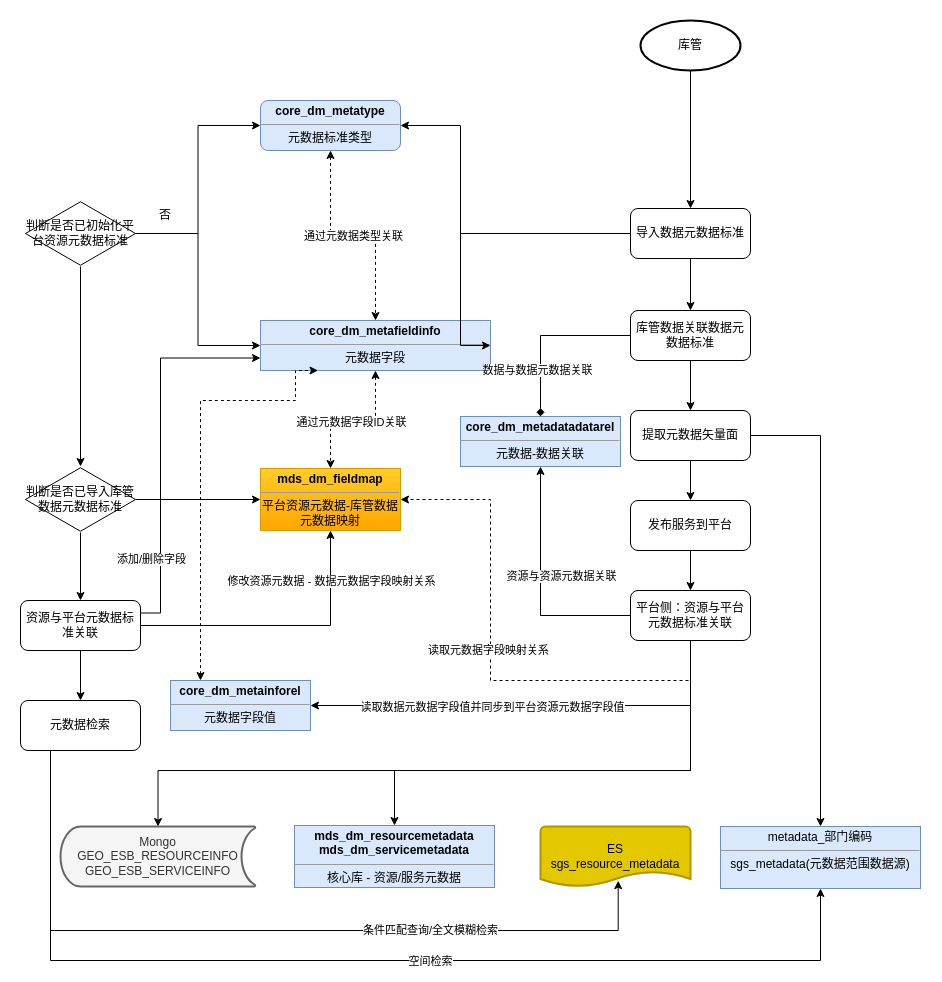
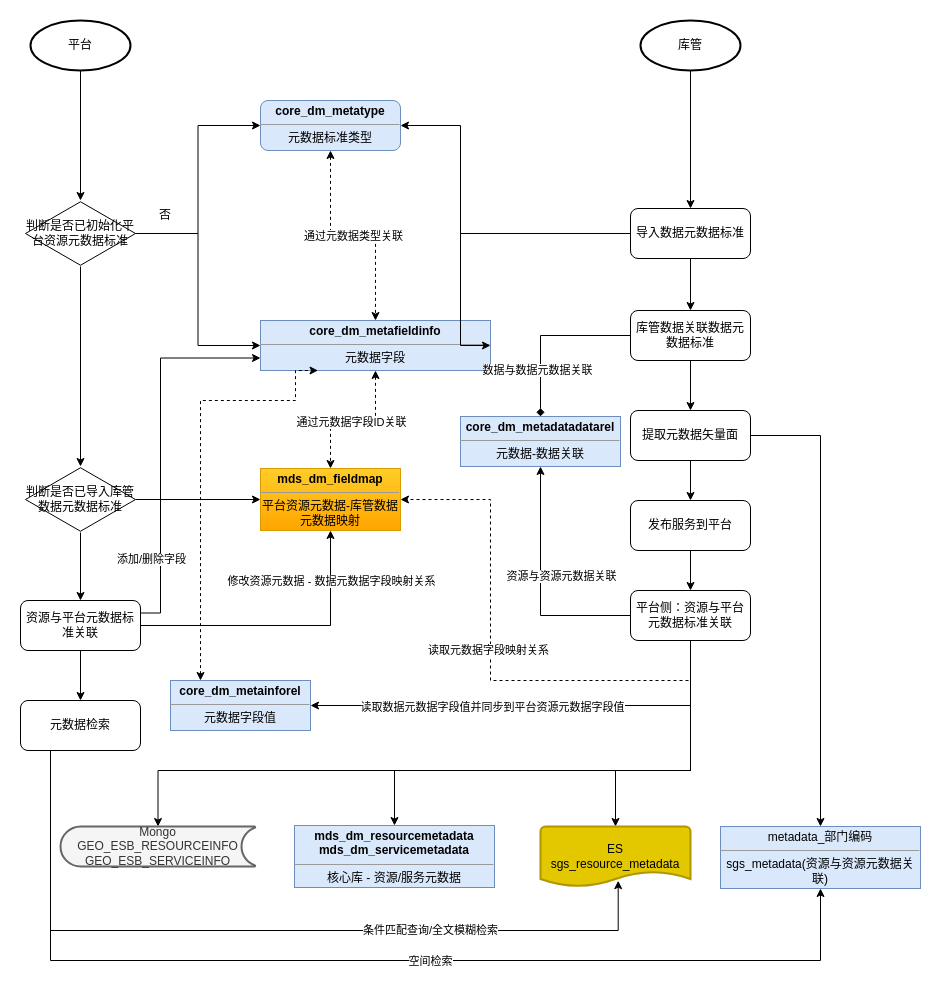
node "平台": added
edge "平台" -> "判断是否已初始化平台资源元数据标准": added
edge "平台侧：资源与平台元数据标准关联" -> "ES sgs_resource_metadata": added
node "metadata_部门编码 sgs_metadata(元数据范围数据源)": label "metadata_部门编码 sgs_metadata(元数据范围数据源)" -> "metadata_部门编码 sgs_metadata(资源与资源元数据关联)"
node "Mongo GEO_ESB_RESOURCEINFO GEO_ESB_SERVICEINFO": size 195x60 -> 195x40
